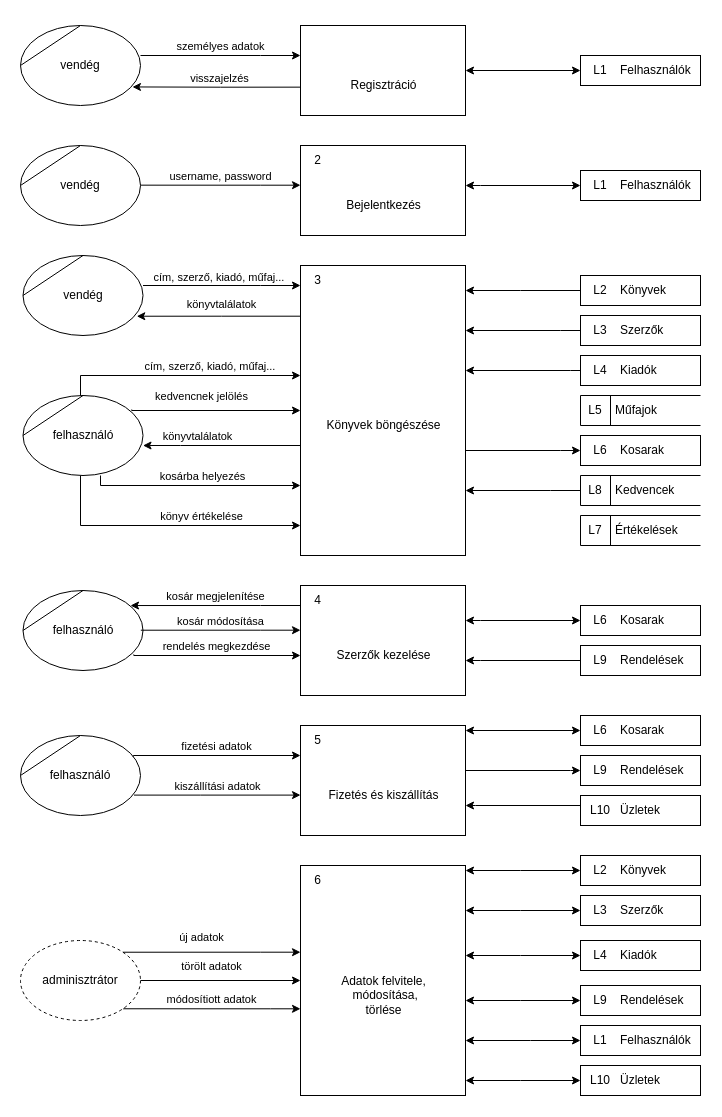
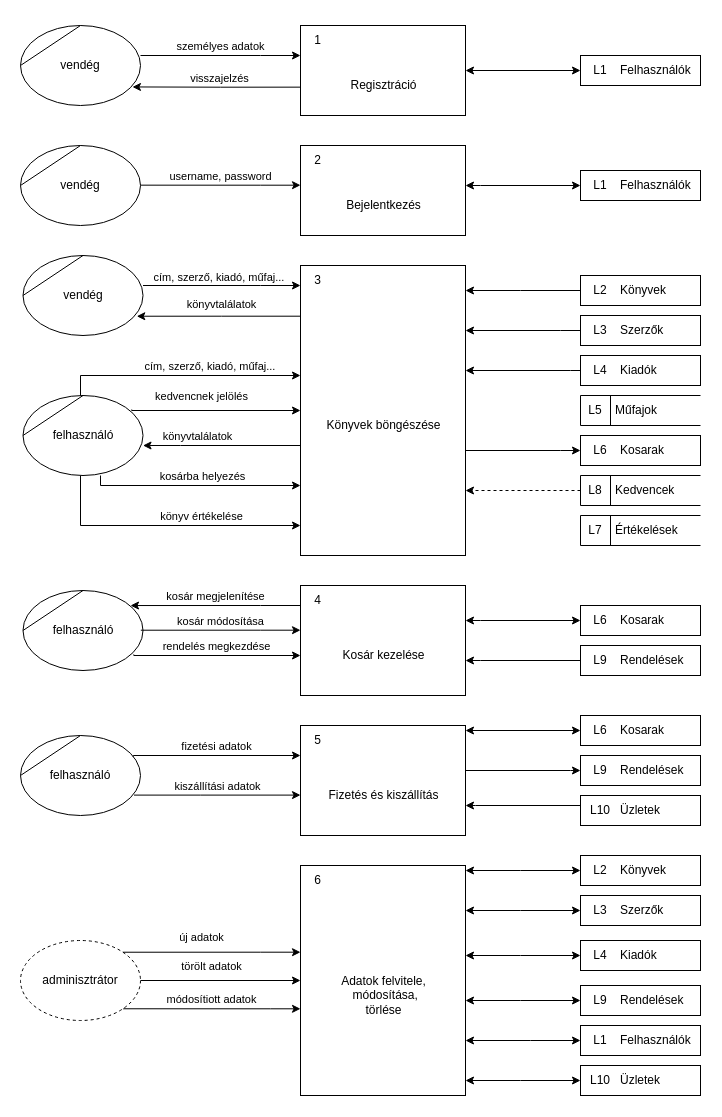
node "1": added
edge "Kedvencek" -> "Könyvek böngészése": style solid -> dashed
node "Szerzők kezelése": label "Szerzők kezelése" -> "Kosár kezelése"
